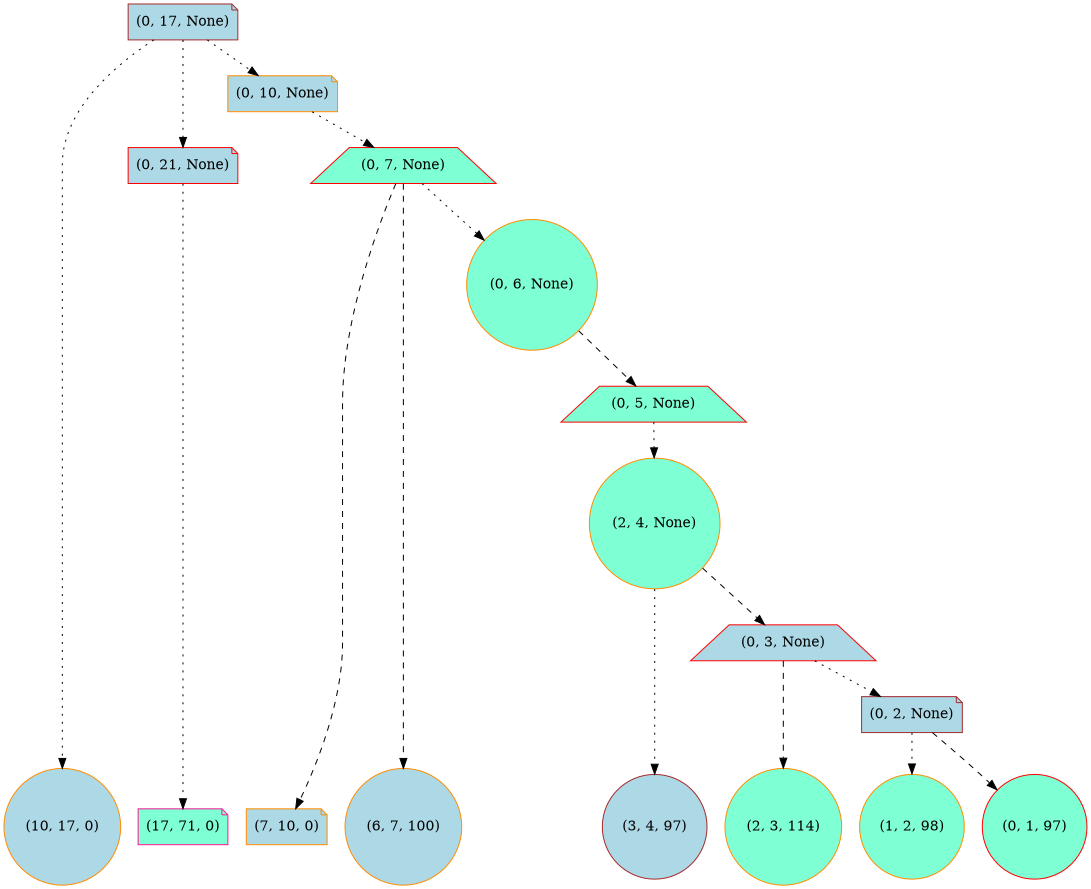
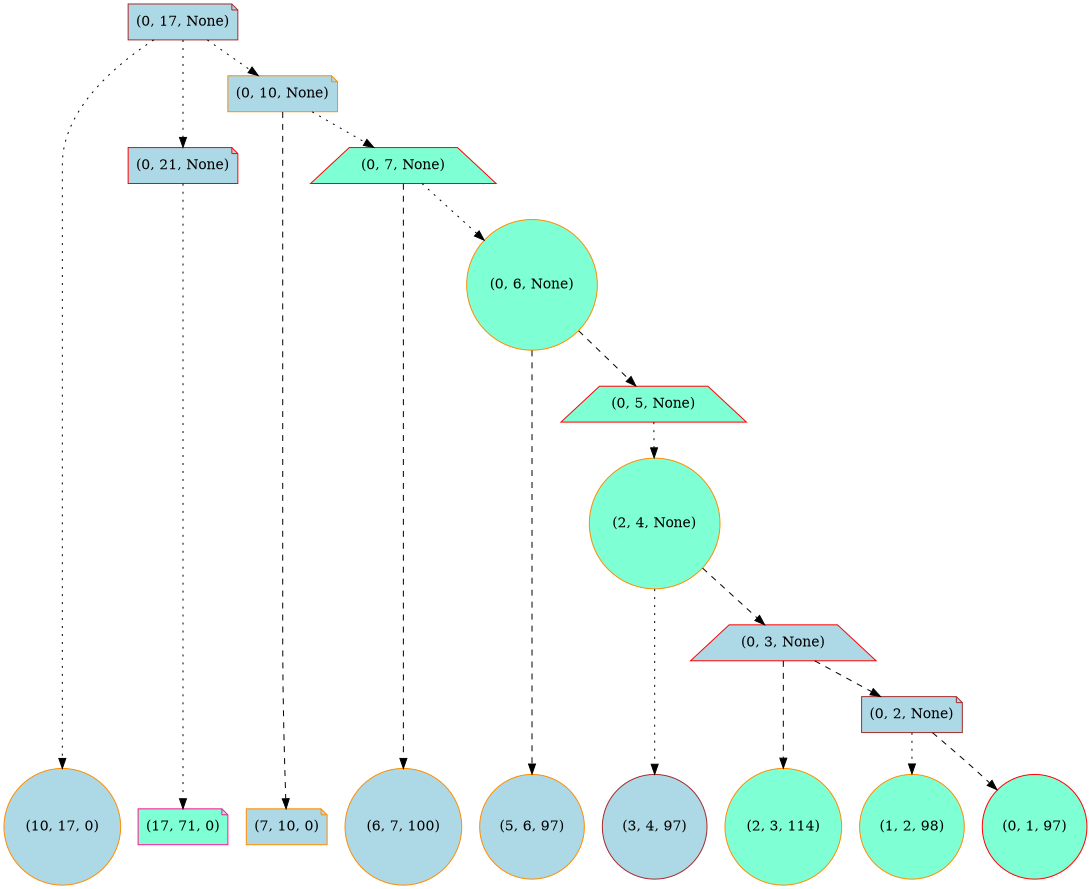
edge "(0, 7, None)" -> "(7, 10, 0)": now "(0, 10, None)" -> "(7, 10, 0)"
edge "(0, 3, None)" -> "(0, 2, None)": style dotted -> dashed
node "(5, 6, 97)": added
